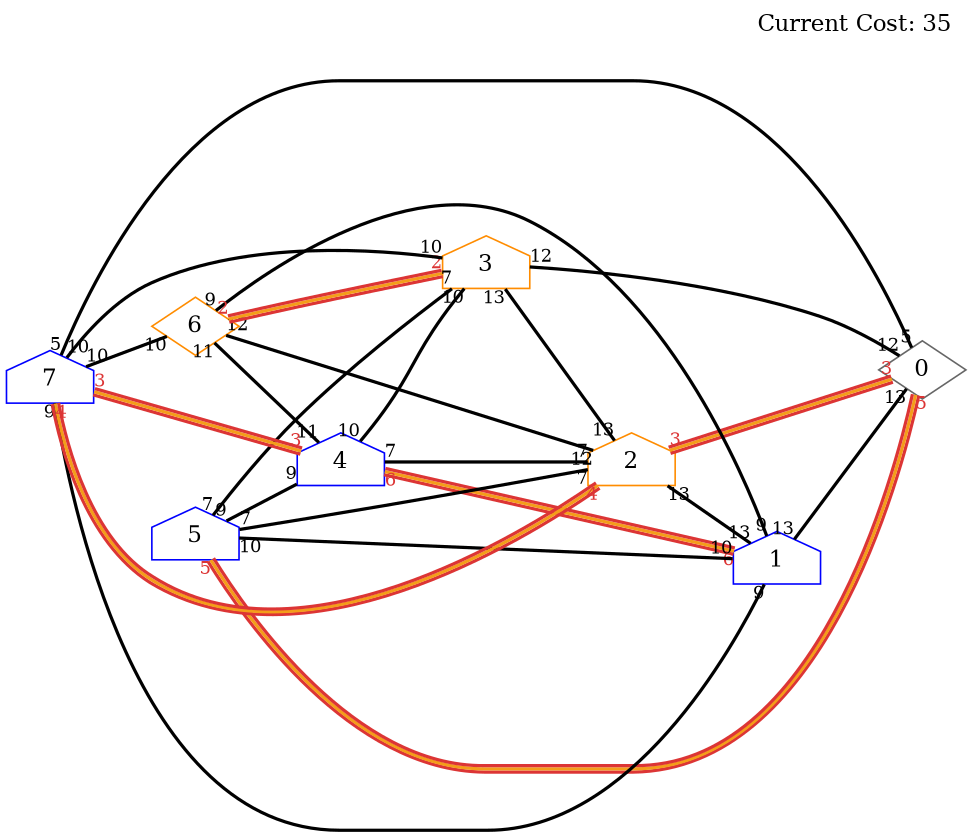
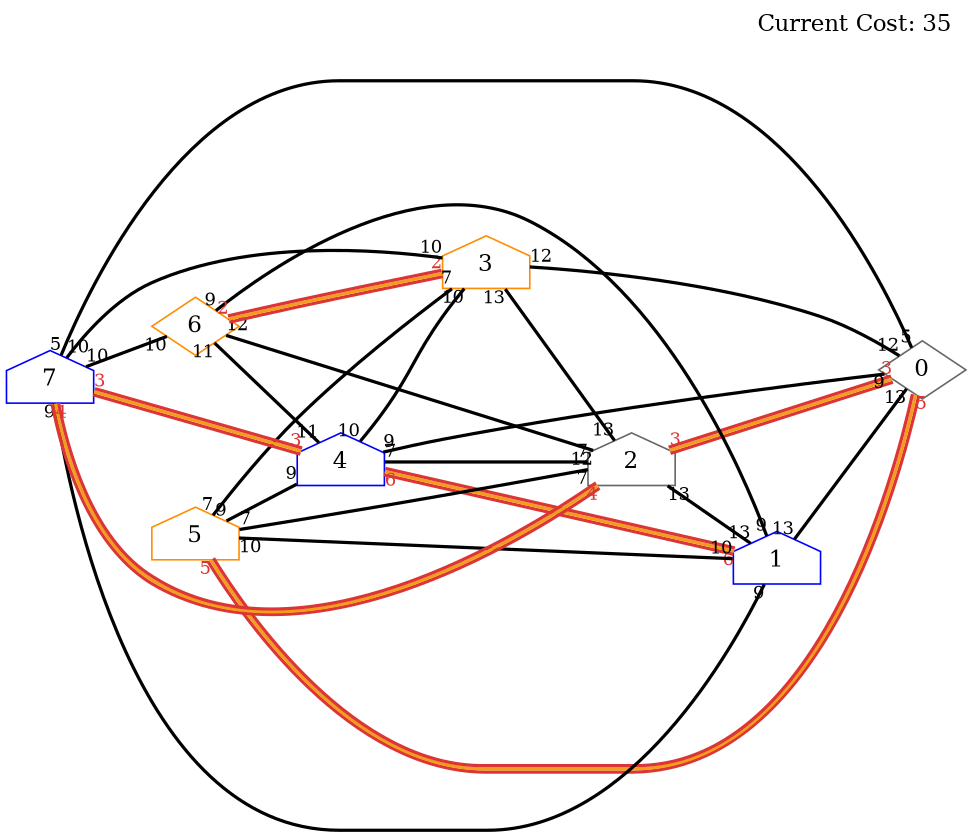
edge "0" -- "4": added
node "2": color darkorange -> gray40
node "5": color blue -> darkorange
